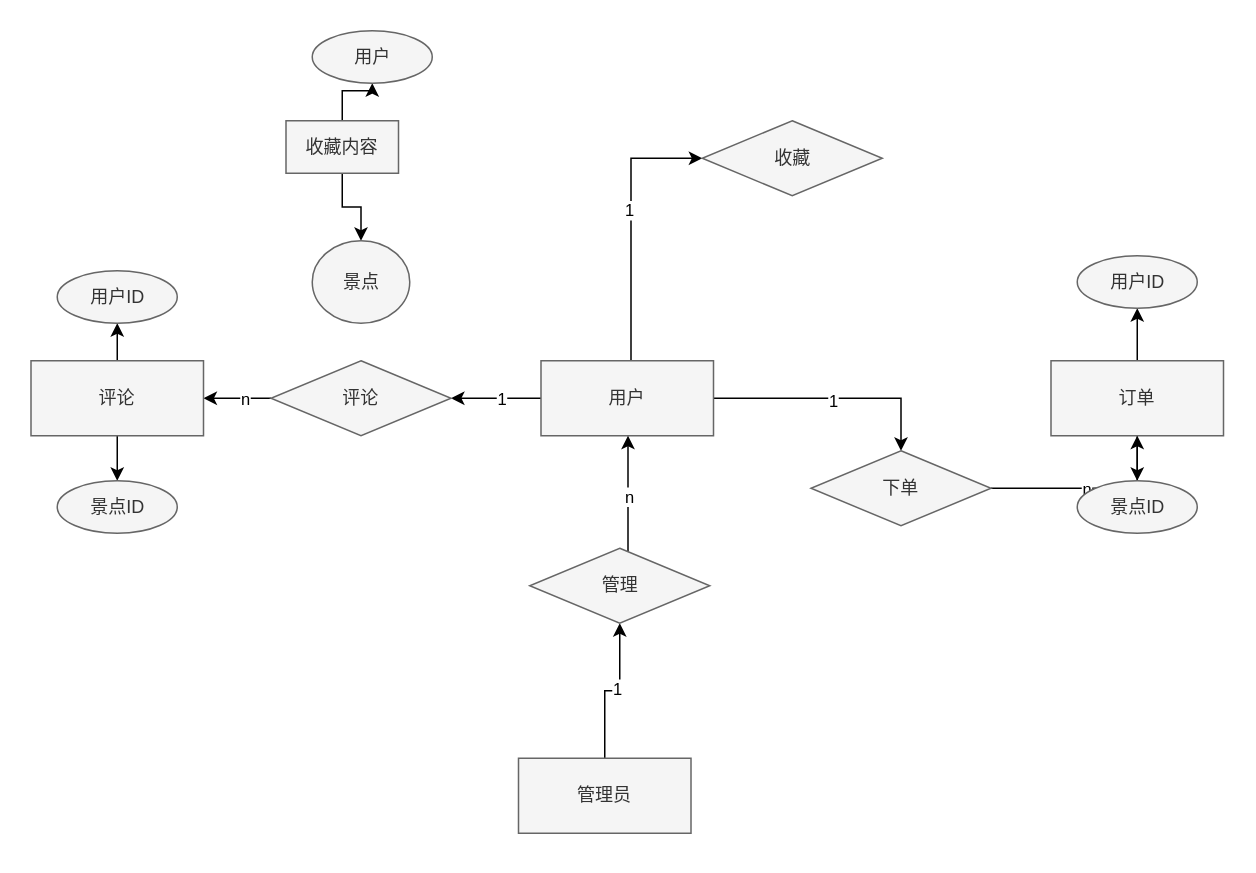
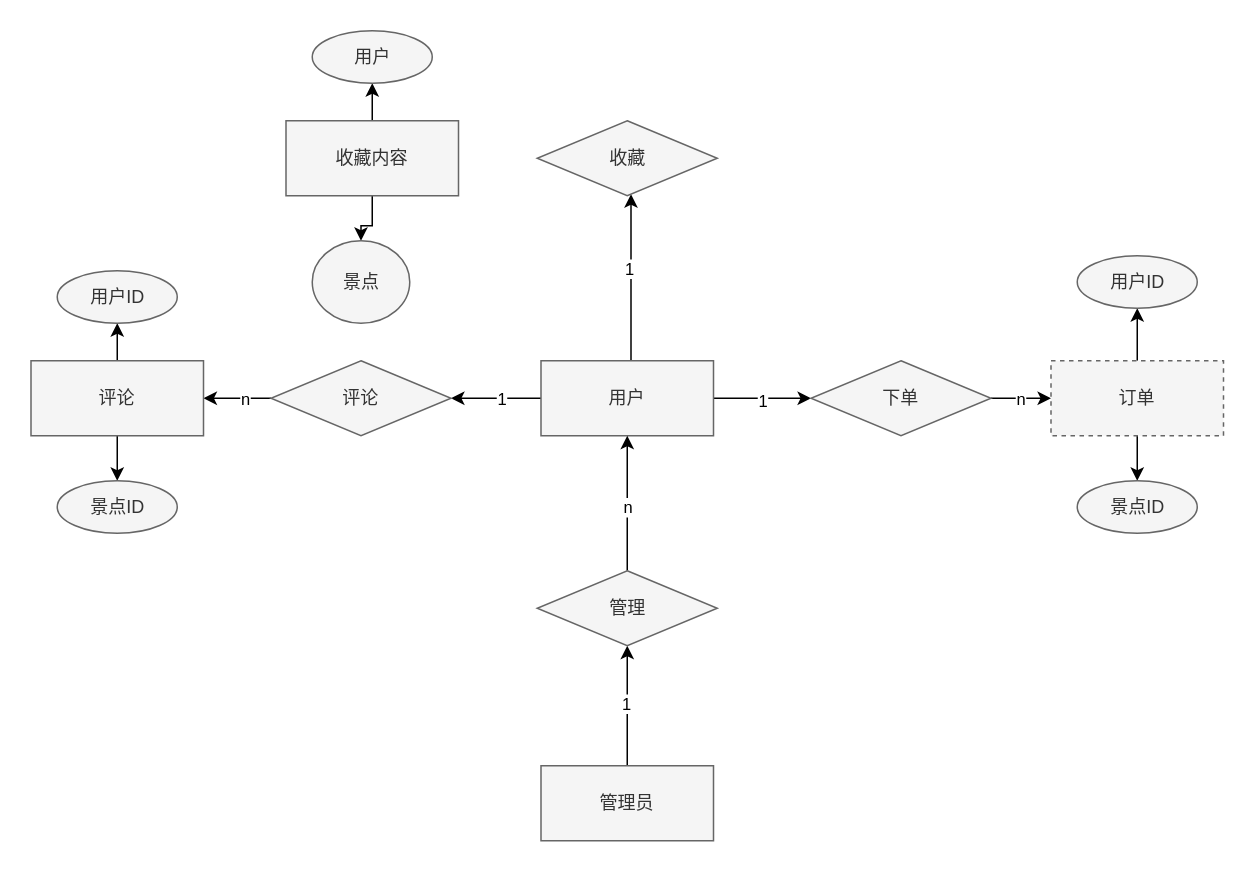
node "收藏内容": size 113x53 -> 173x75
node "收藏": moved (792, 158) -> (627, 158)
node "订单": style solid -> dashed
node "下单": moved (901, 488) -> (901, 398)
node "管理": moved (620, 586) -> (627, 608)
node "管理员": moved (605, 796) -> (627, 803)
